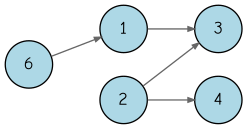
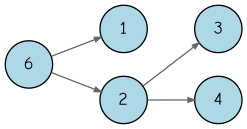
edge "1" -> "3": removed
edge "6" -> "2": added
